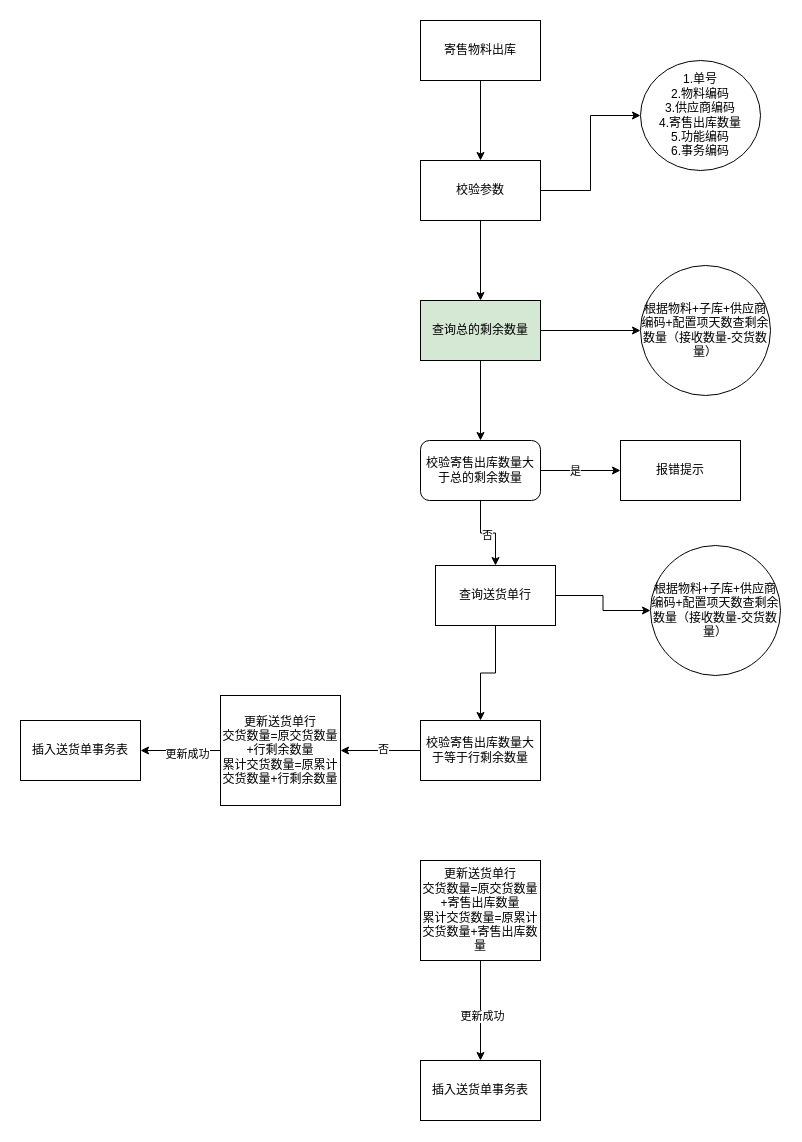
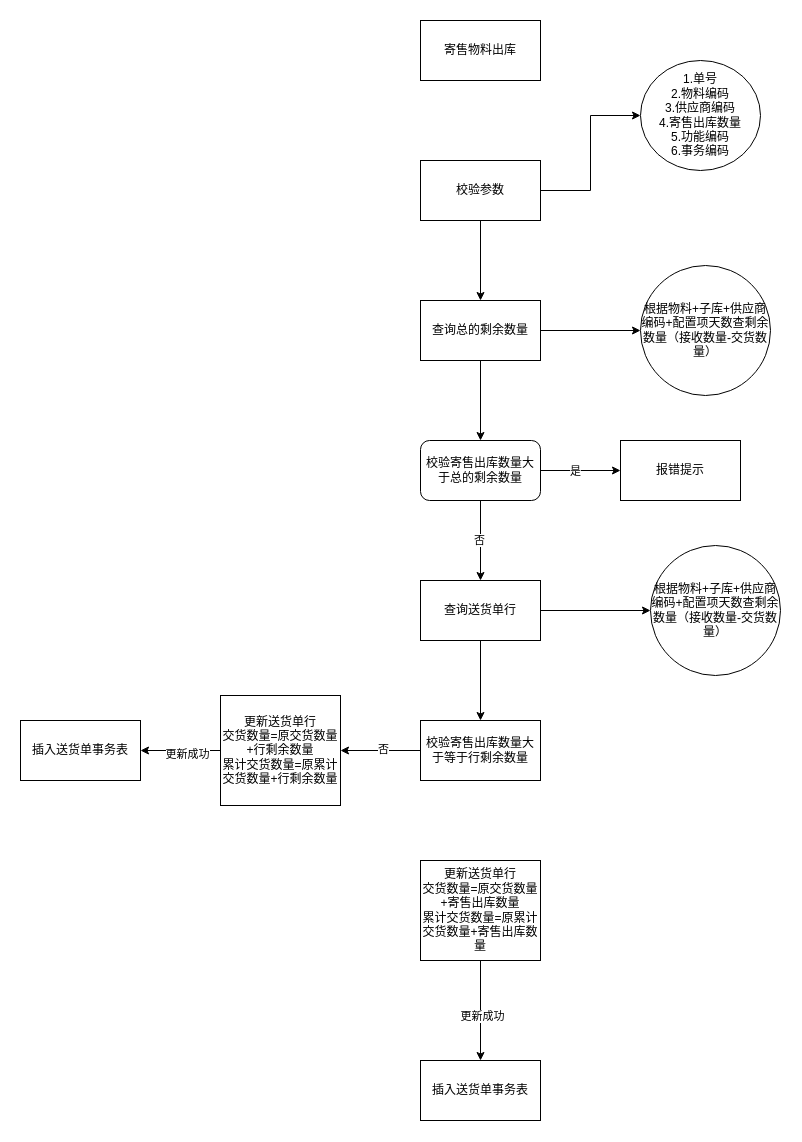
edge "寄售物料出库" -> "校验参数": removed
node "查询总的剩余数量": fillcolor #d5e8d4 -> #ffffff
node "查询送货单行": moved (496, 596) -> (481, 611)
